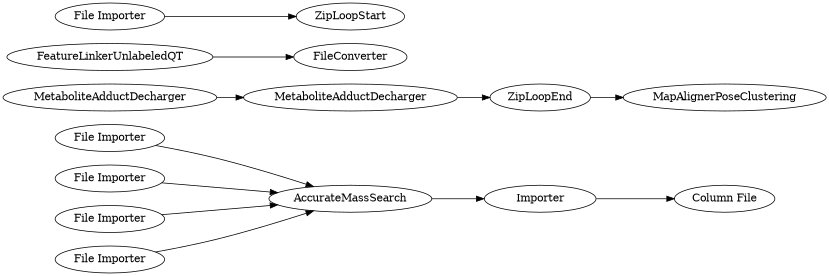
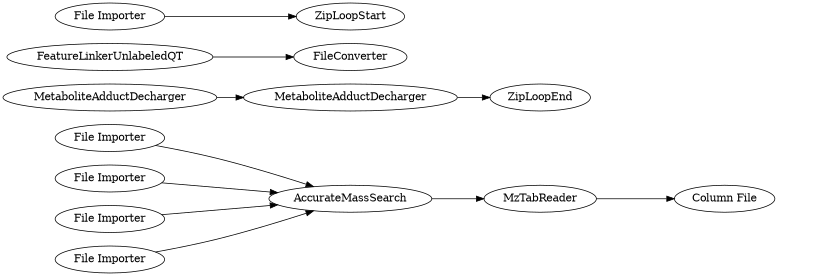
node "MapAlignerPoseClustering": removed
node "Importer": label "Importer" -> "MzTabReader"
